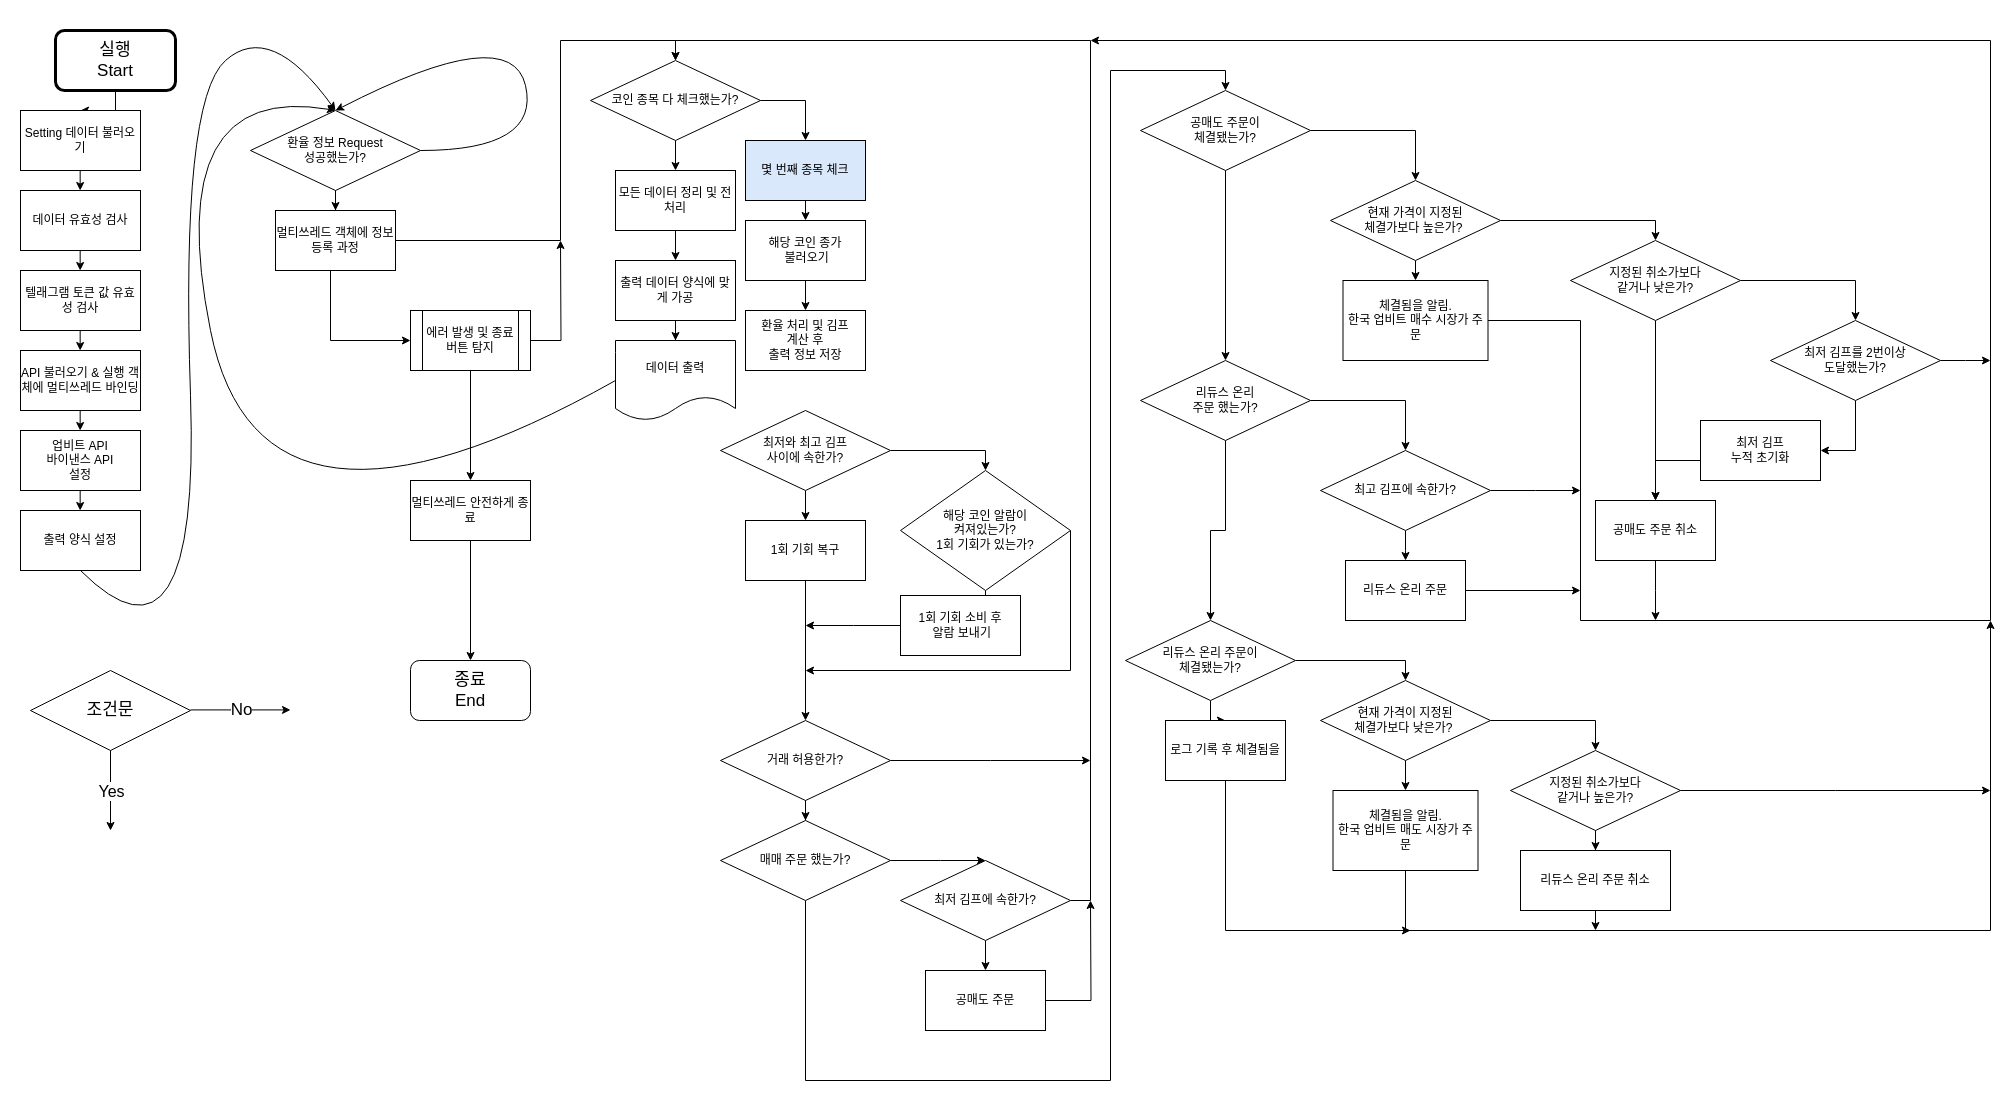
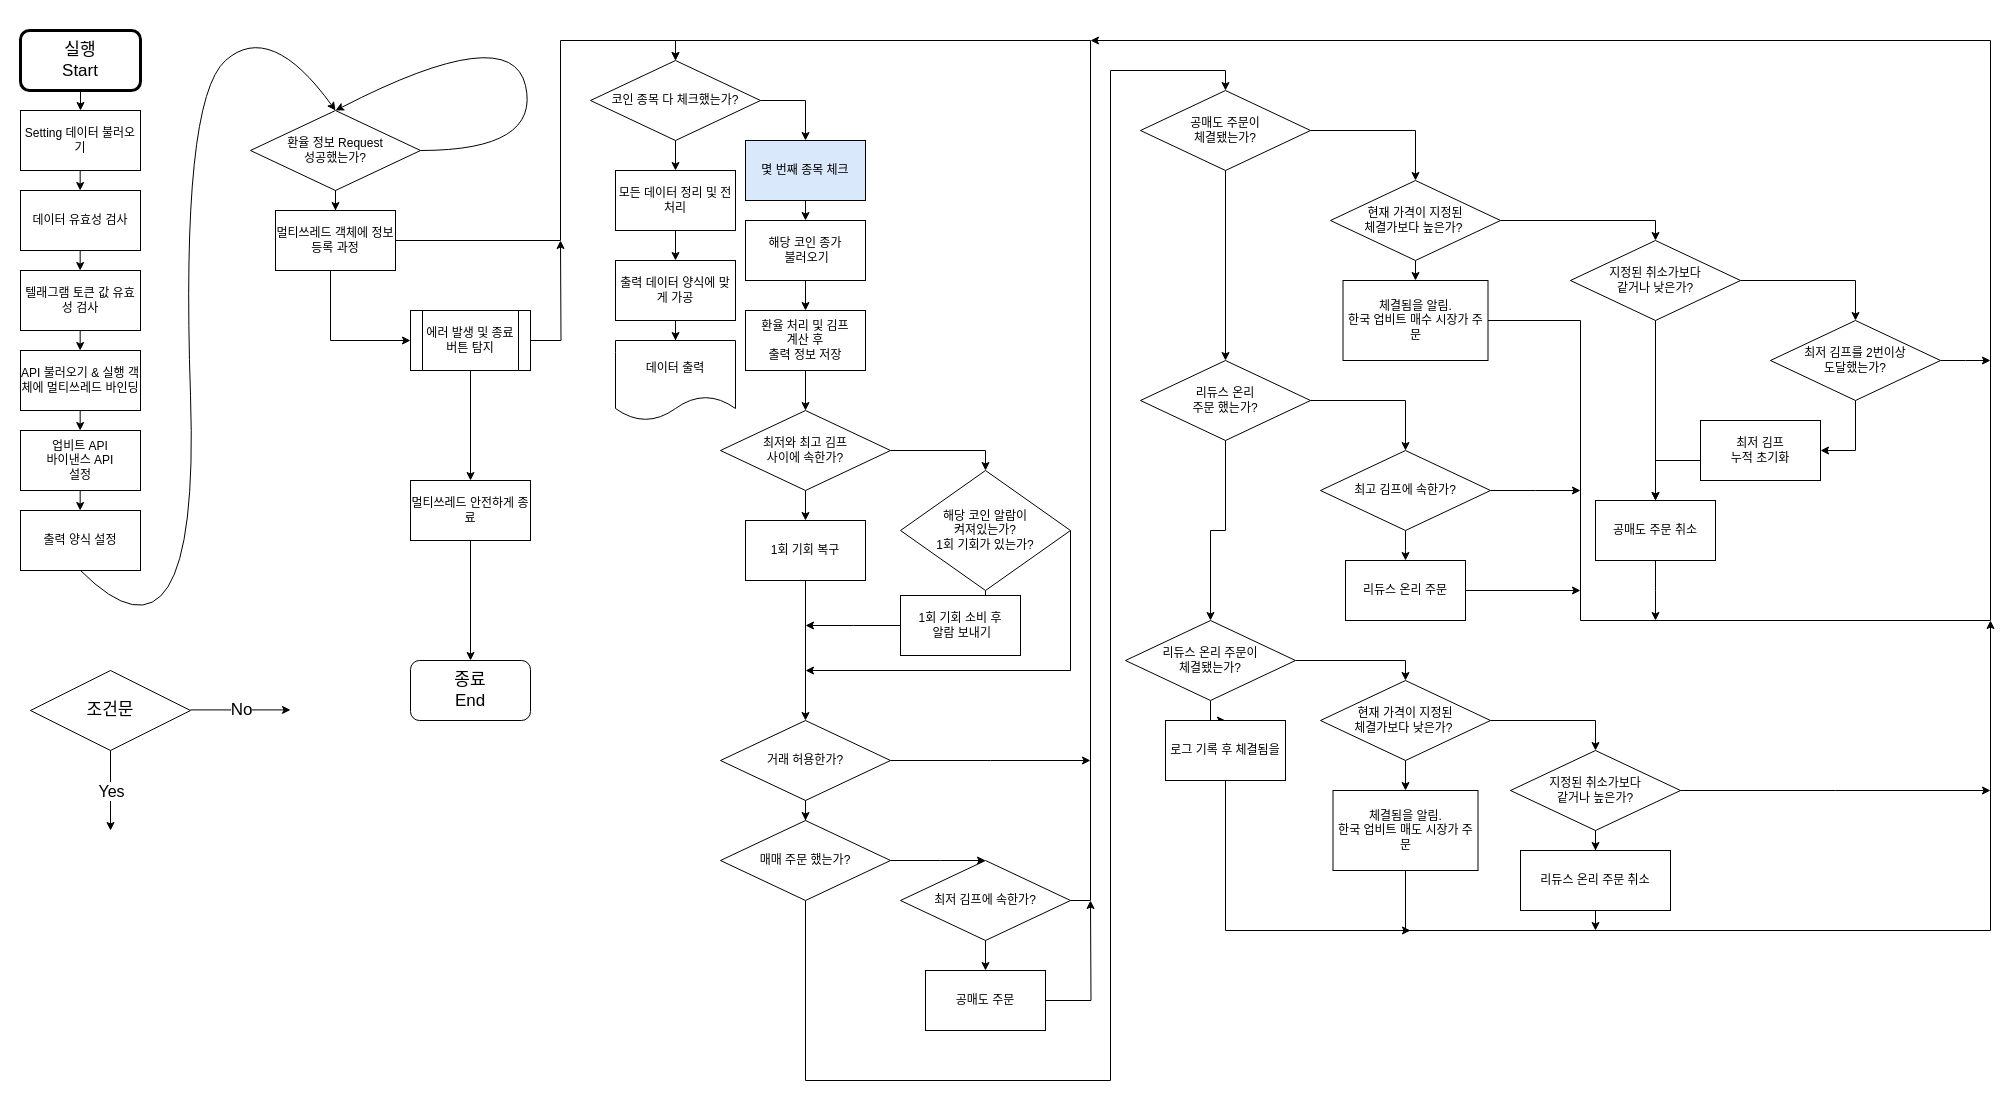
node "실행Start": moved (116, 61) -> (81, 61)
edge "환율 처리 및 김프 계산 후 출력 정보 저장" -> "최저와 최고 김프 사이에 속한가?": added
edge "데이터 출력" -> "환율 정보 Request 성공했는가?": removed
